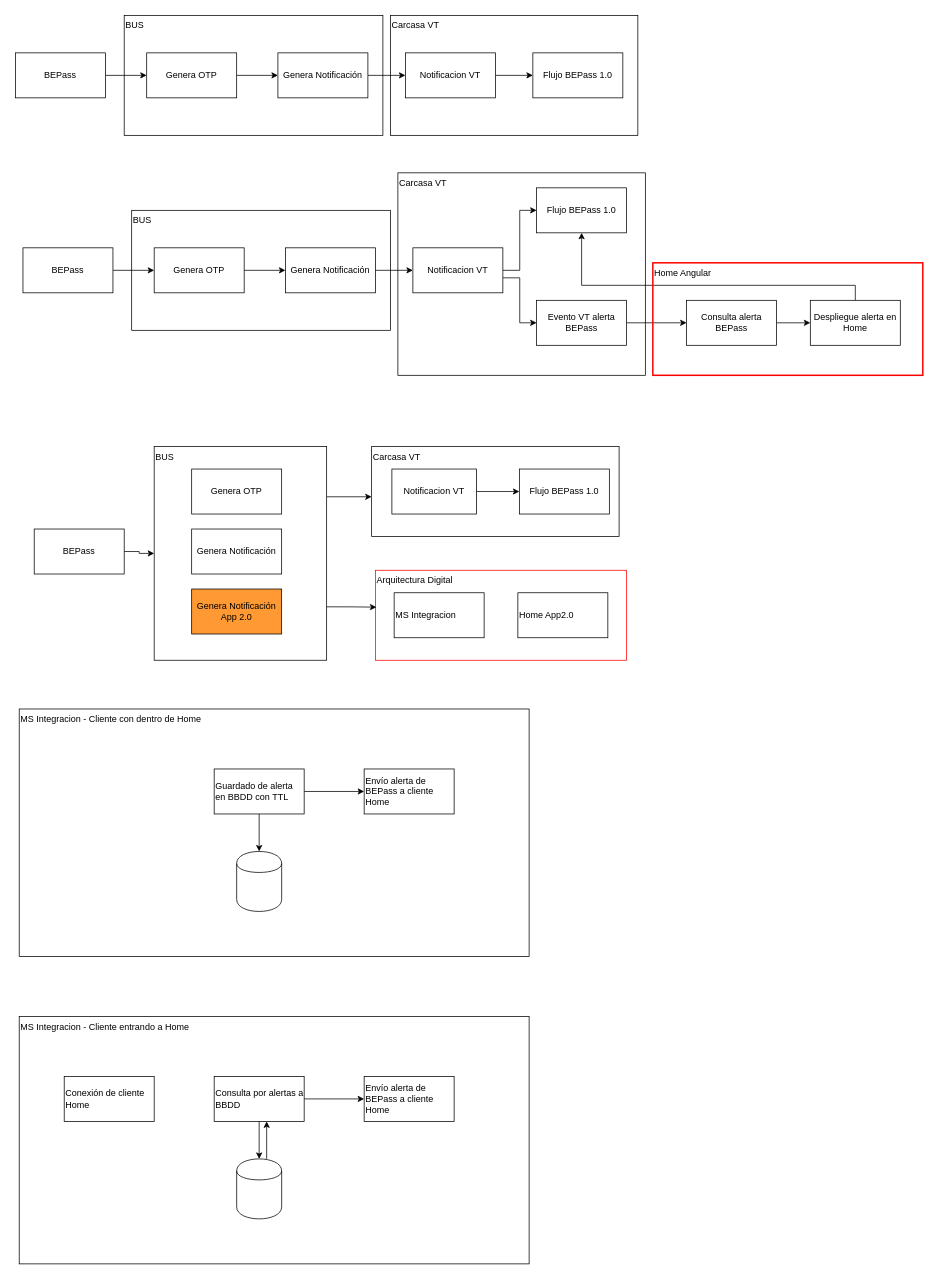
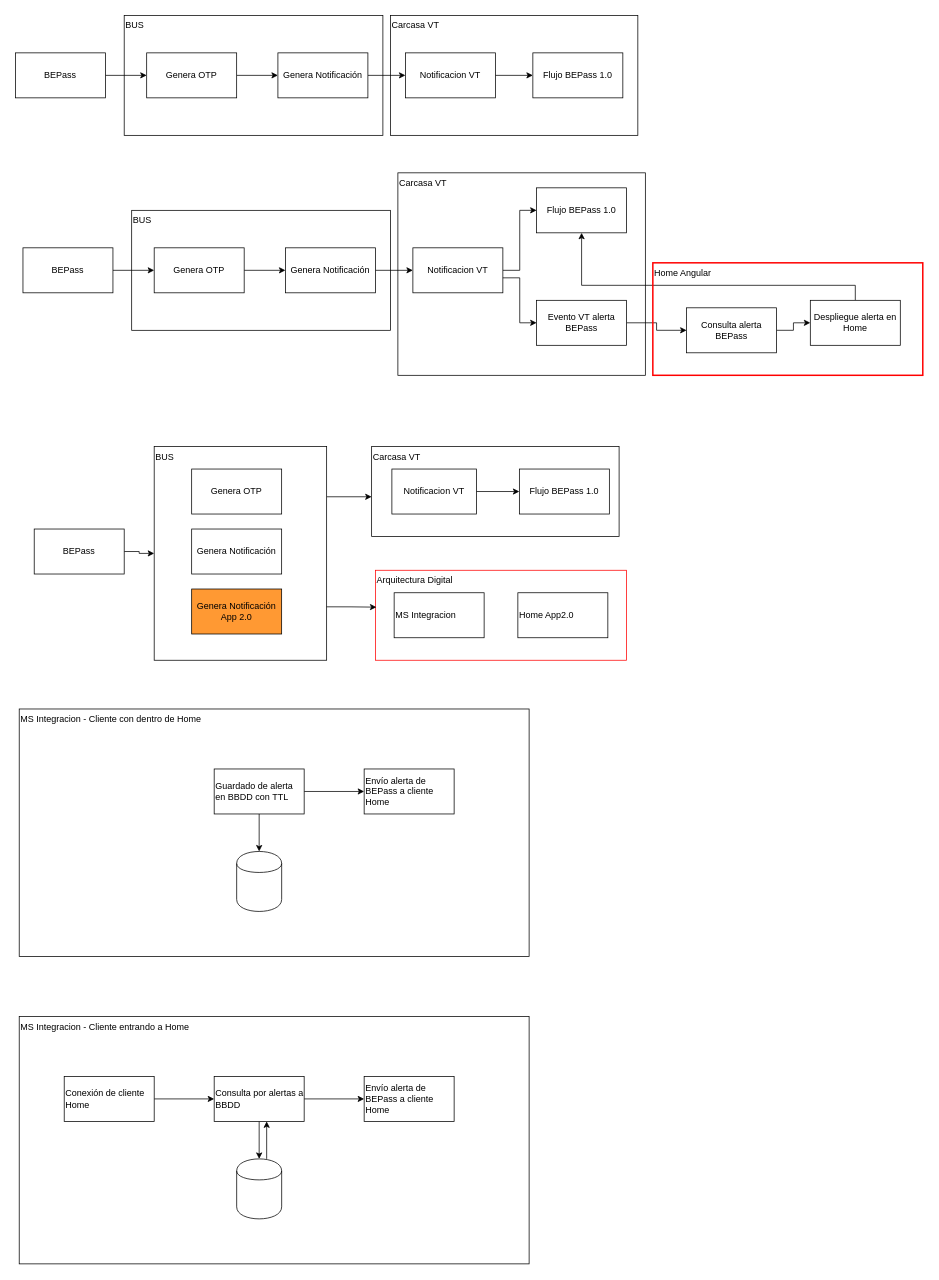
node "Consulta alerta BEPass": moved (732, 323) -> (732, 330)
edge "Conexión de cliente Home" -> "Consulta por alertas a BBDD": added
